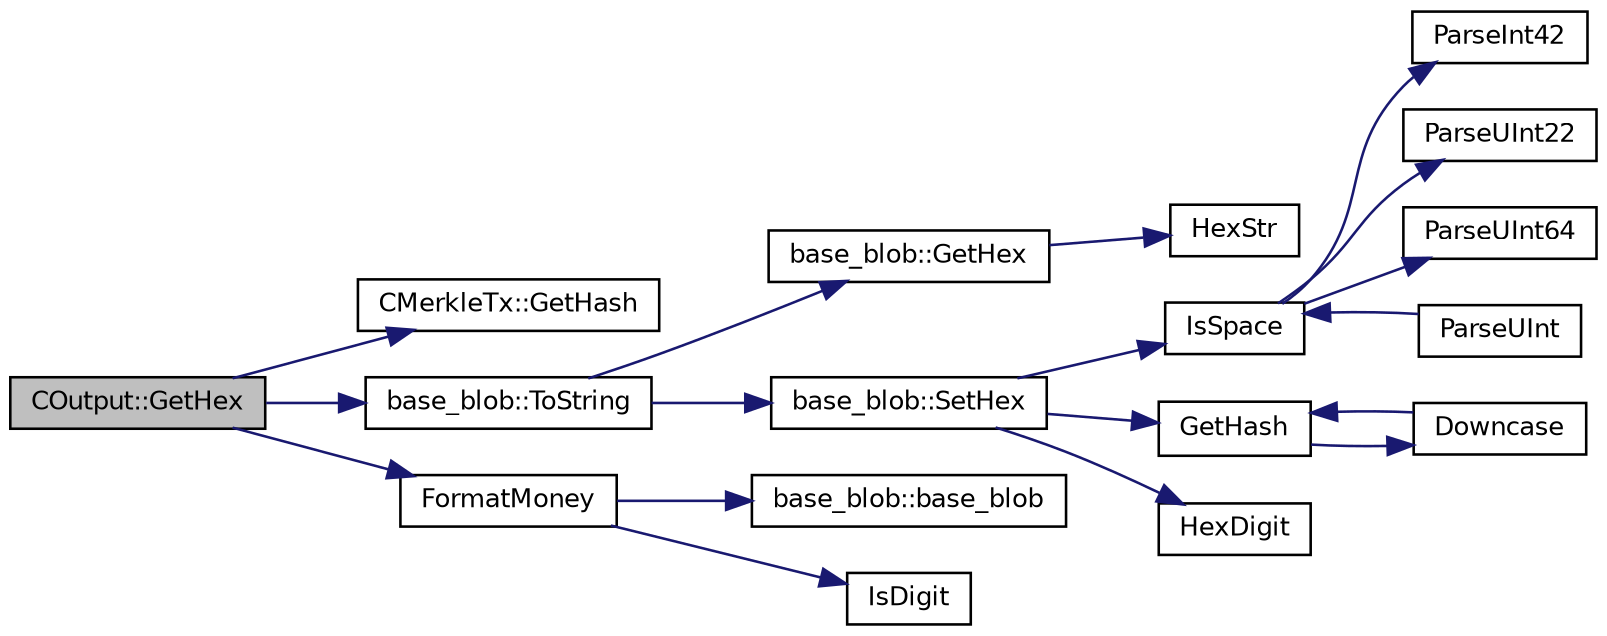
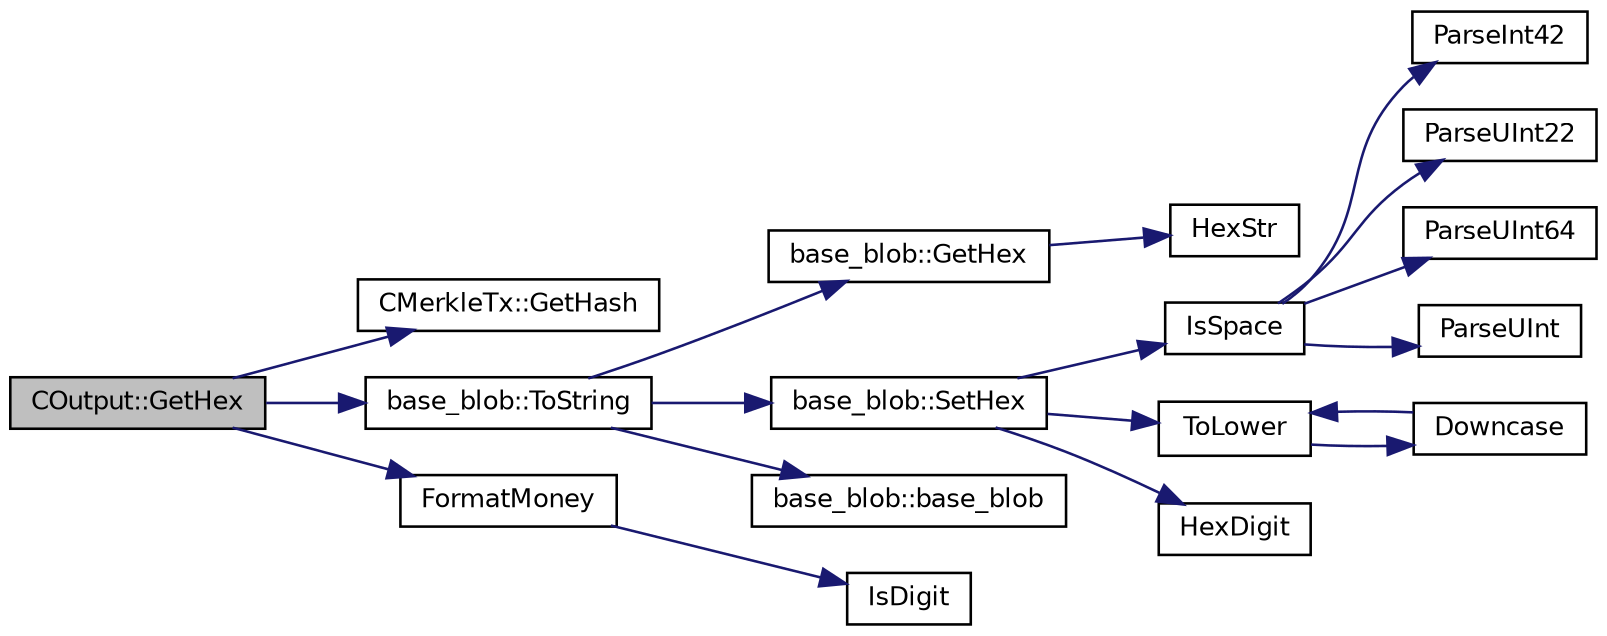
edge "ParseUInt" -> "IsSpace": reversed
node "GetHash": label "GetHash" -> "ToLower"
edge "FormatMoney" -> "base_blob::base_blob": now "base_blob::ToString" -> "base_blob::base_blob"
